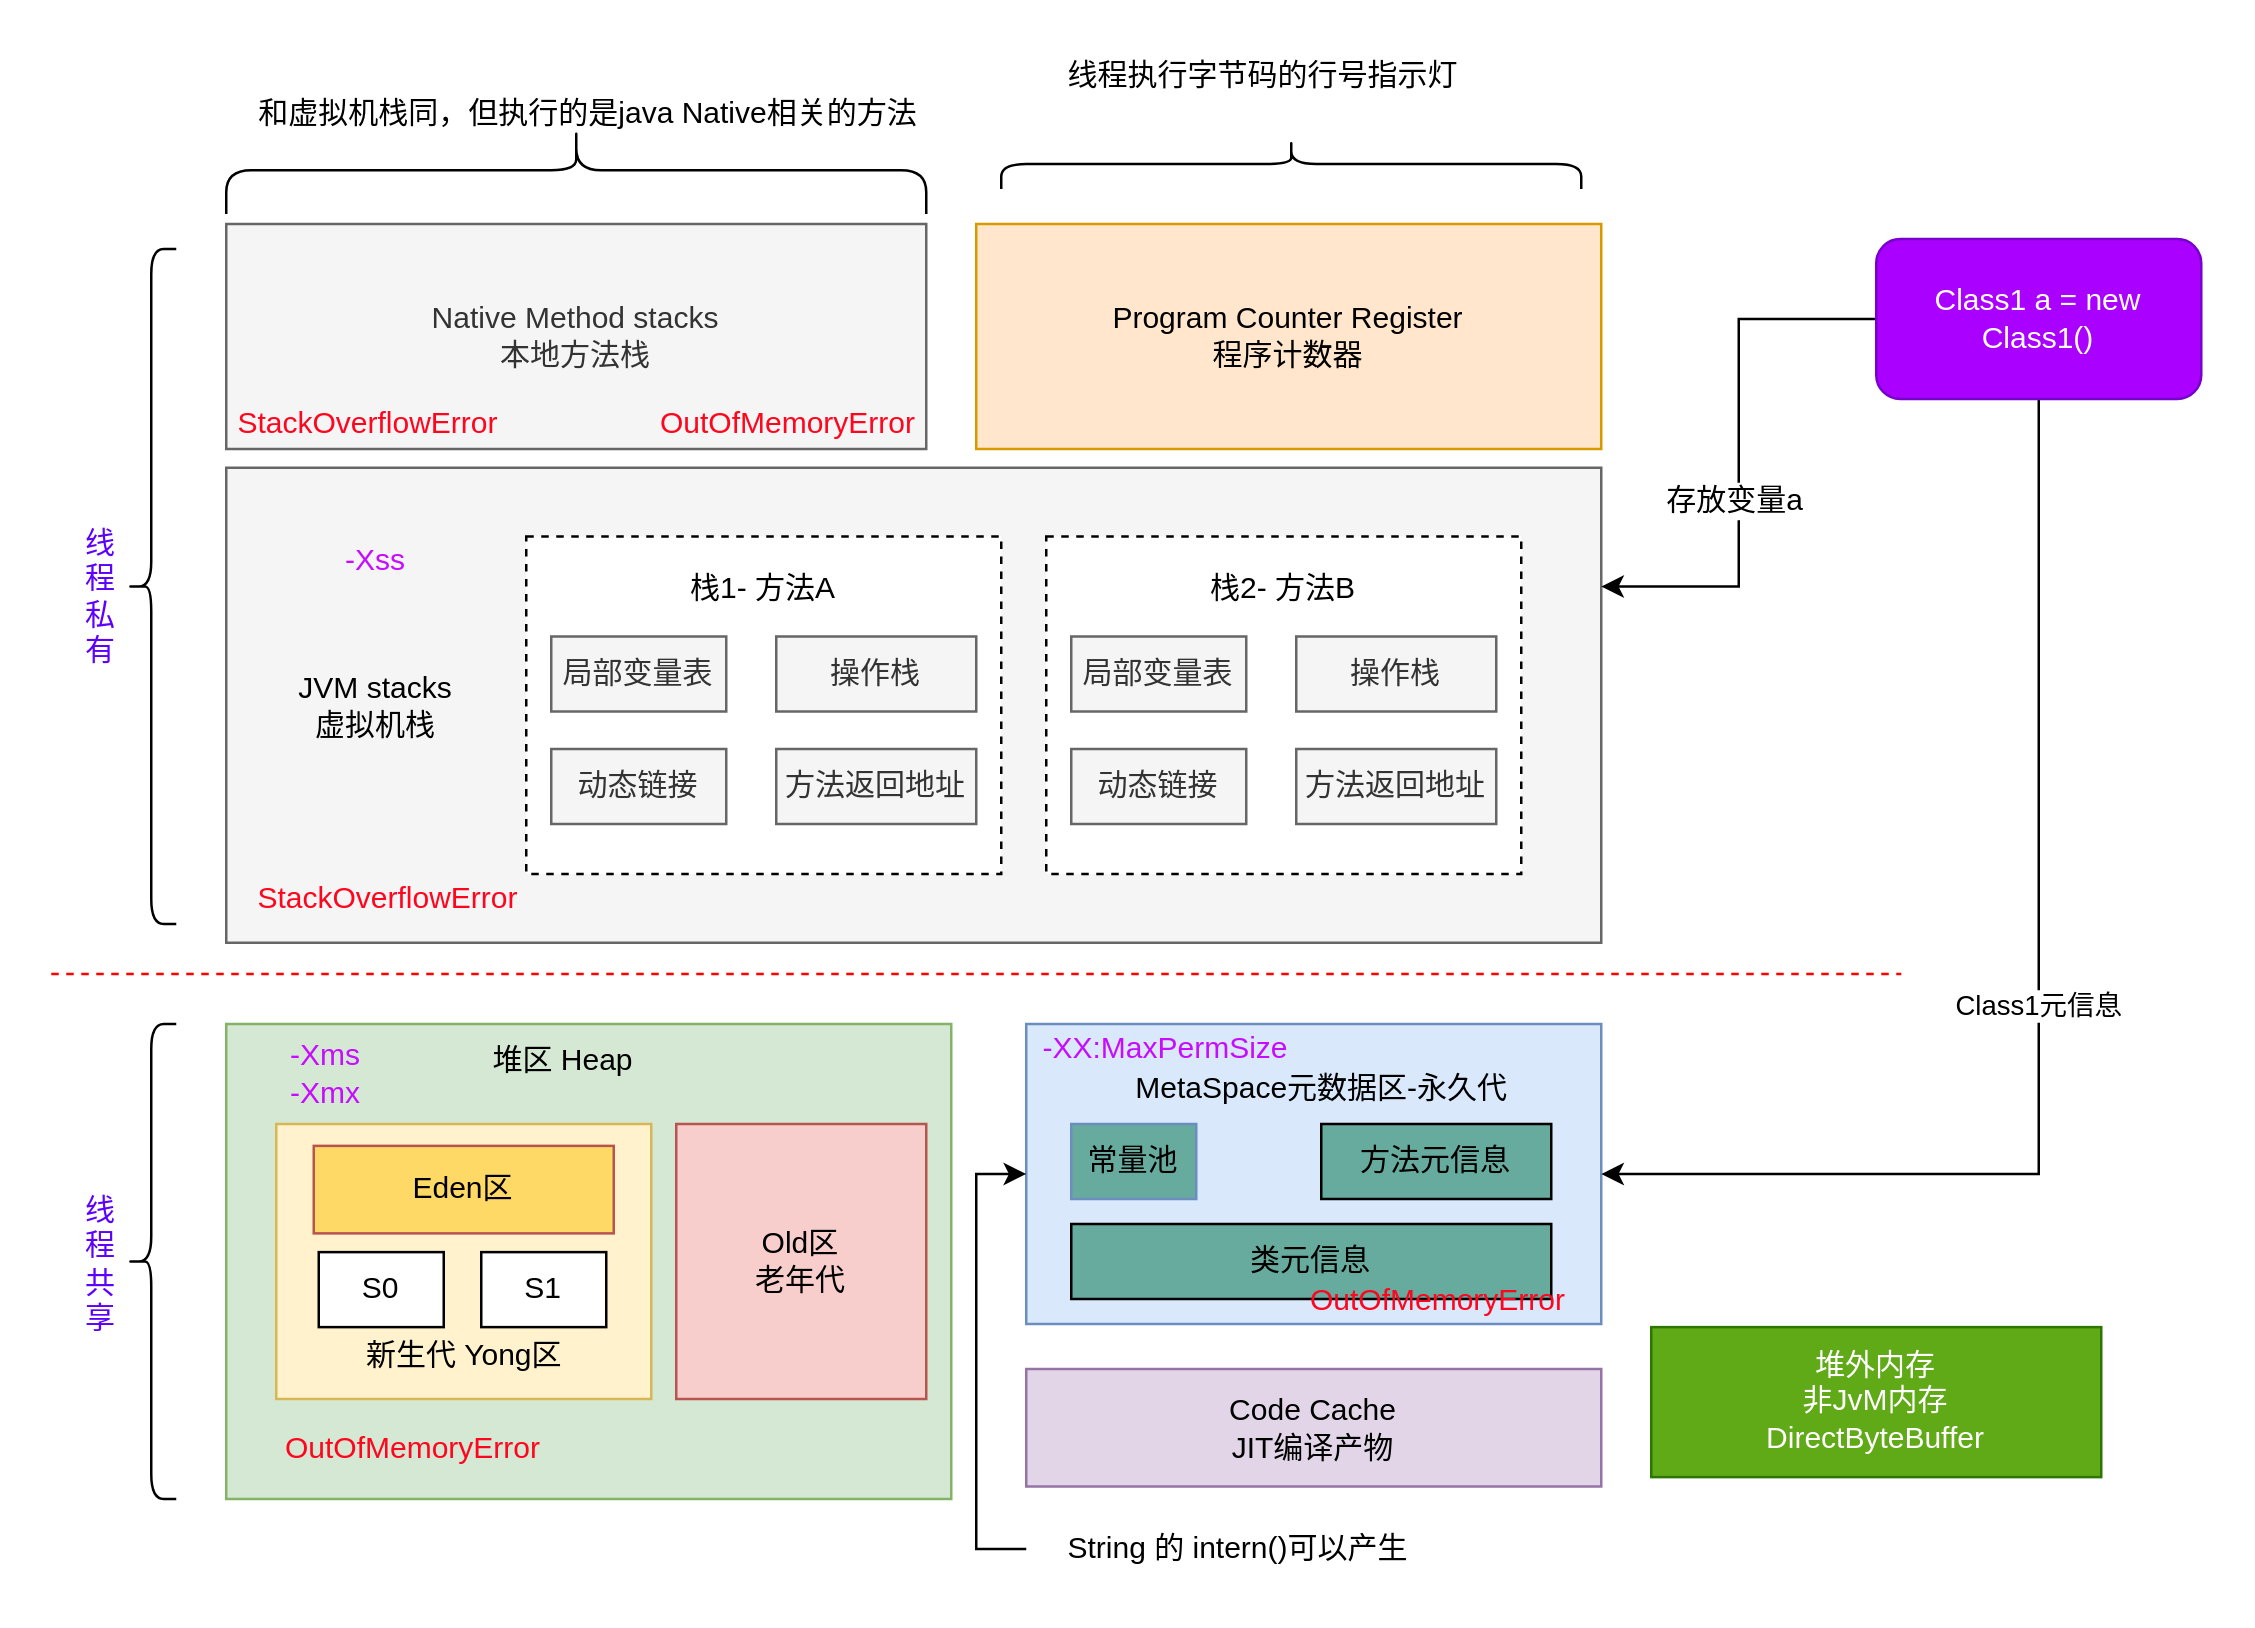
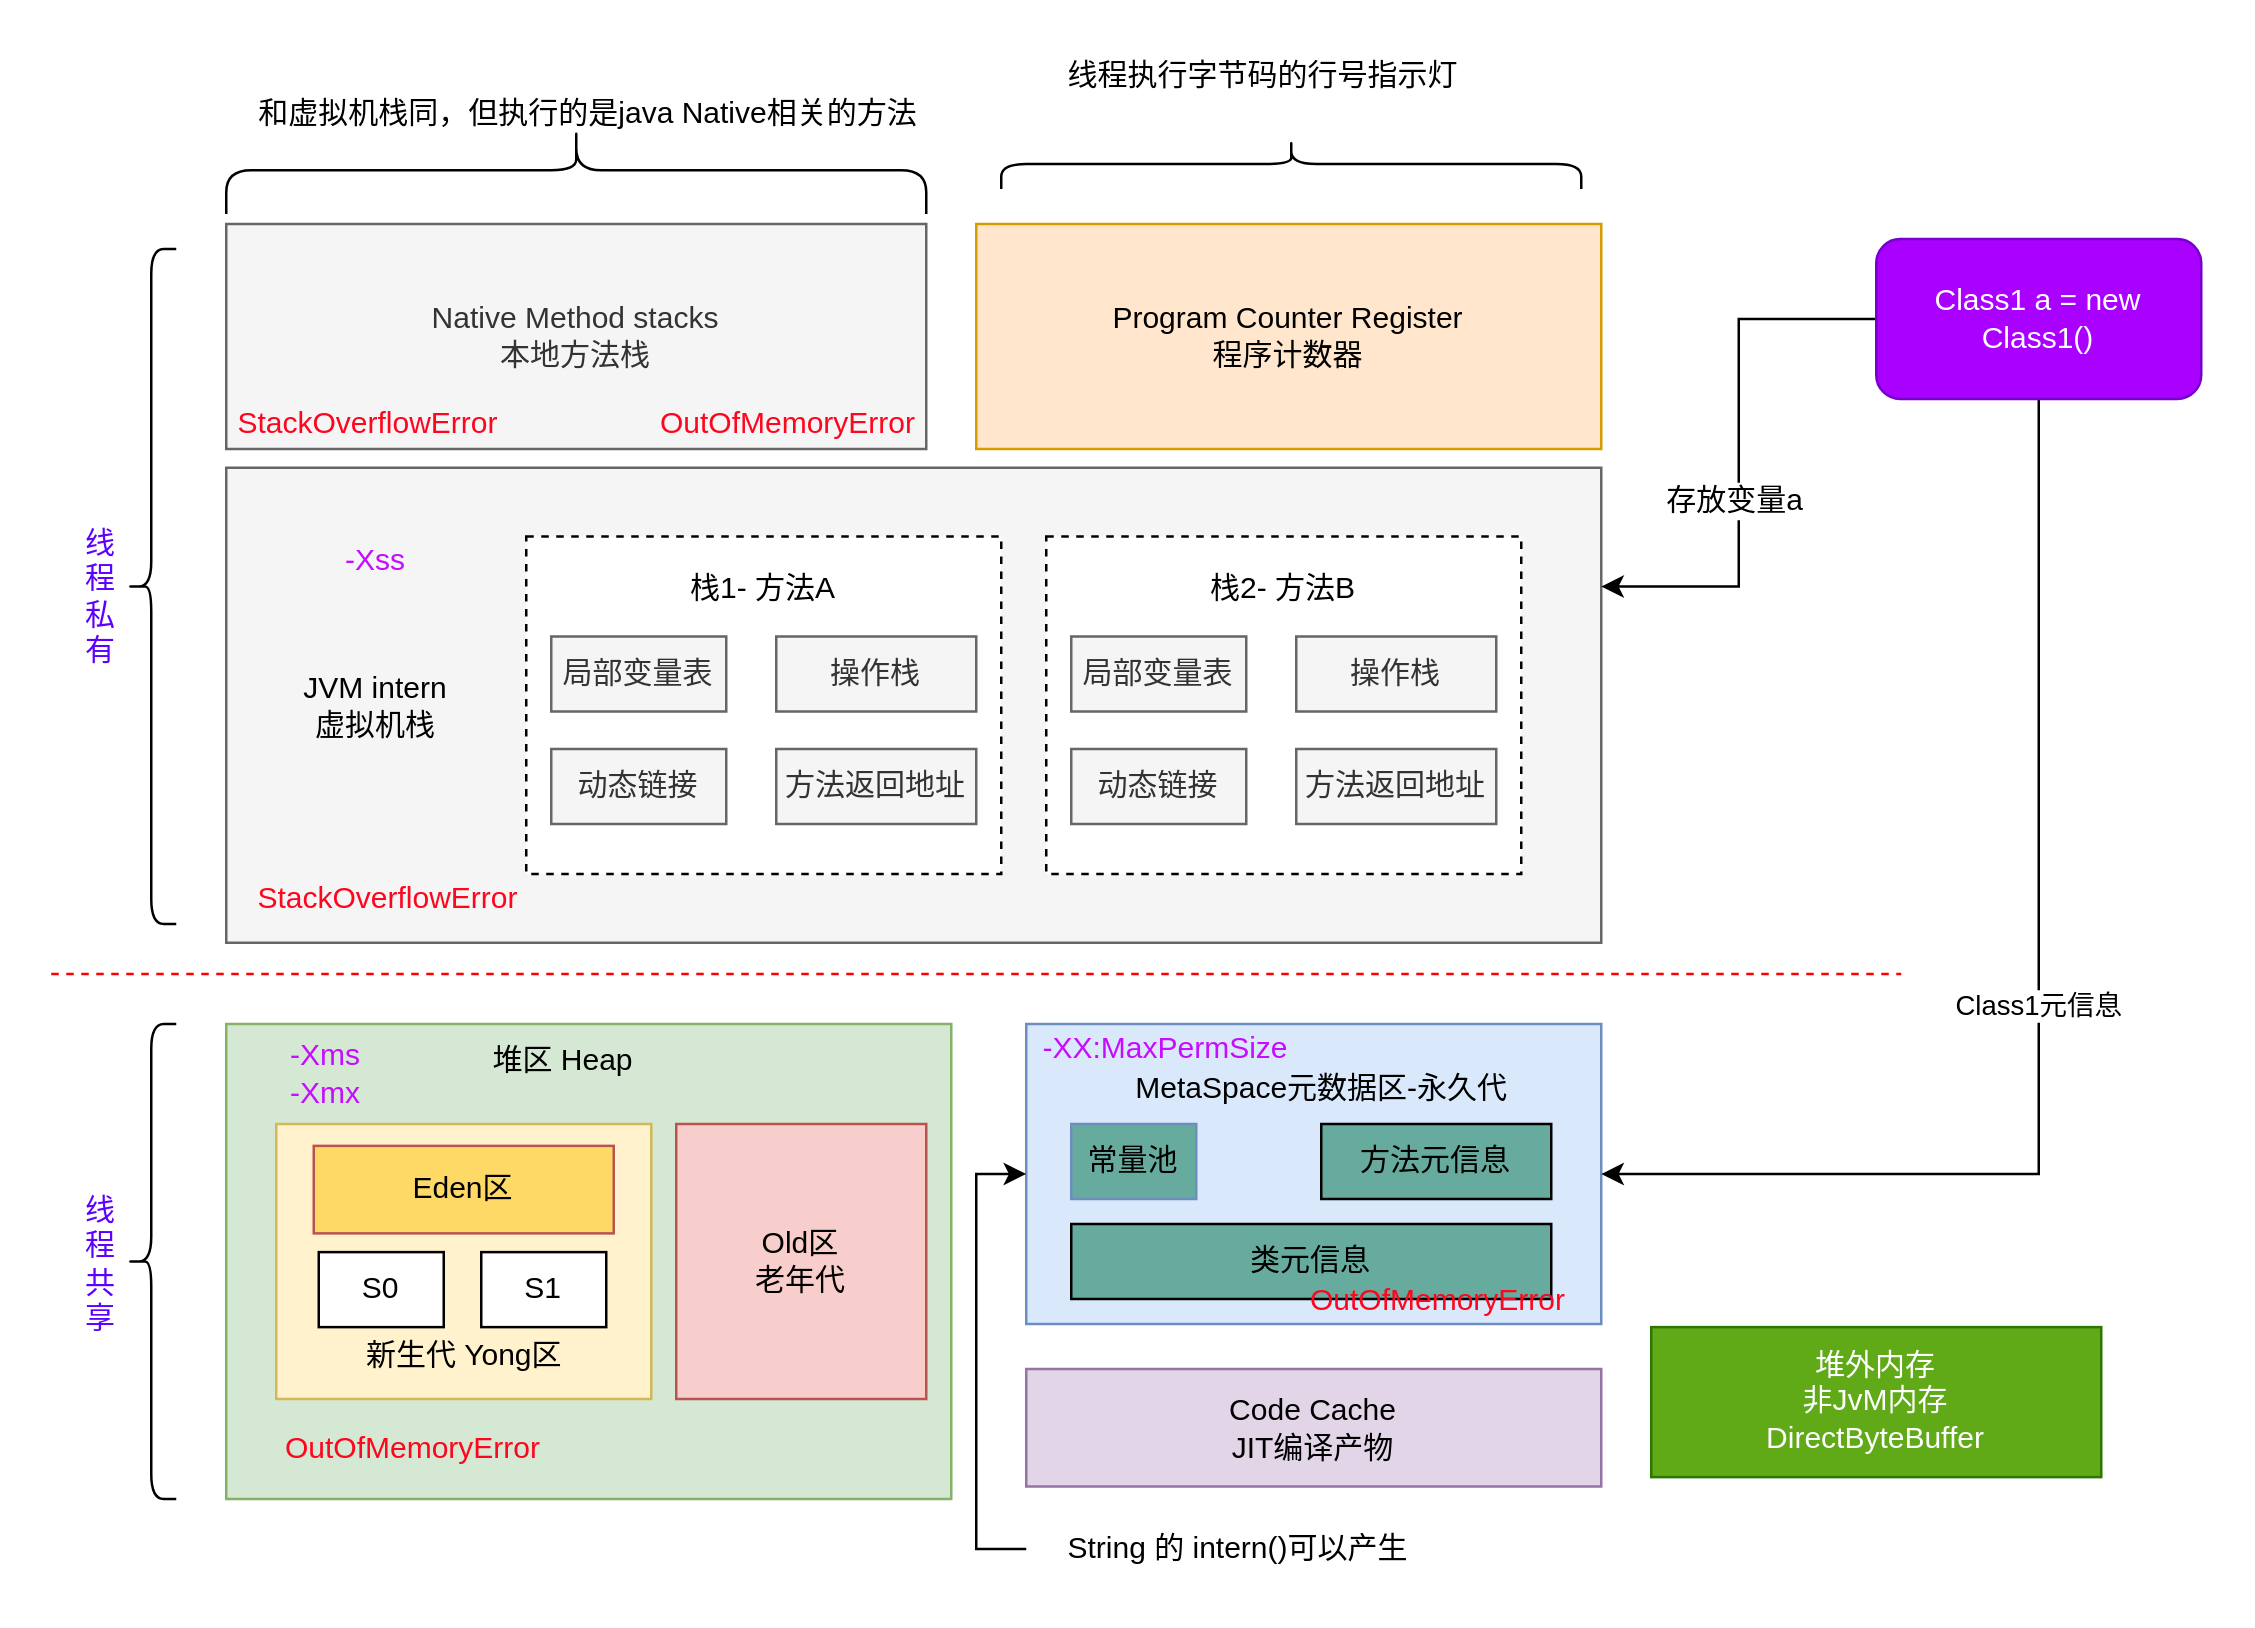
node "JVM stacks 虚拟机栈": label "JVM stacks 虚拟机栈" -> "JVM intern 虚拟机栈"
